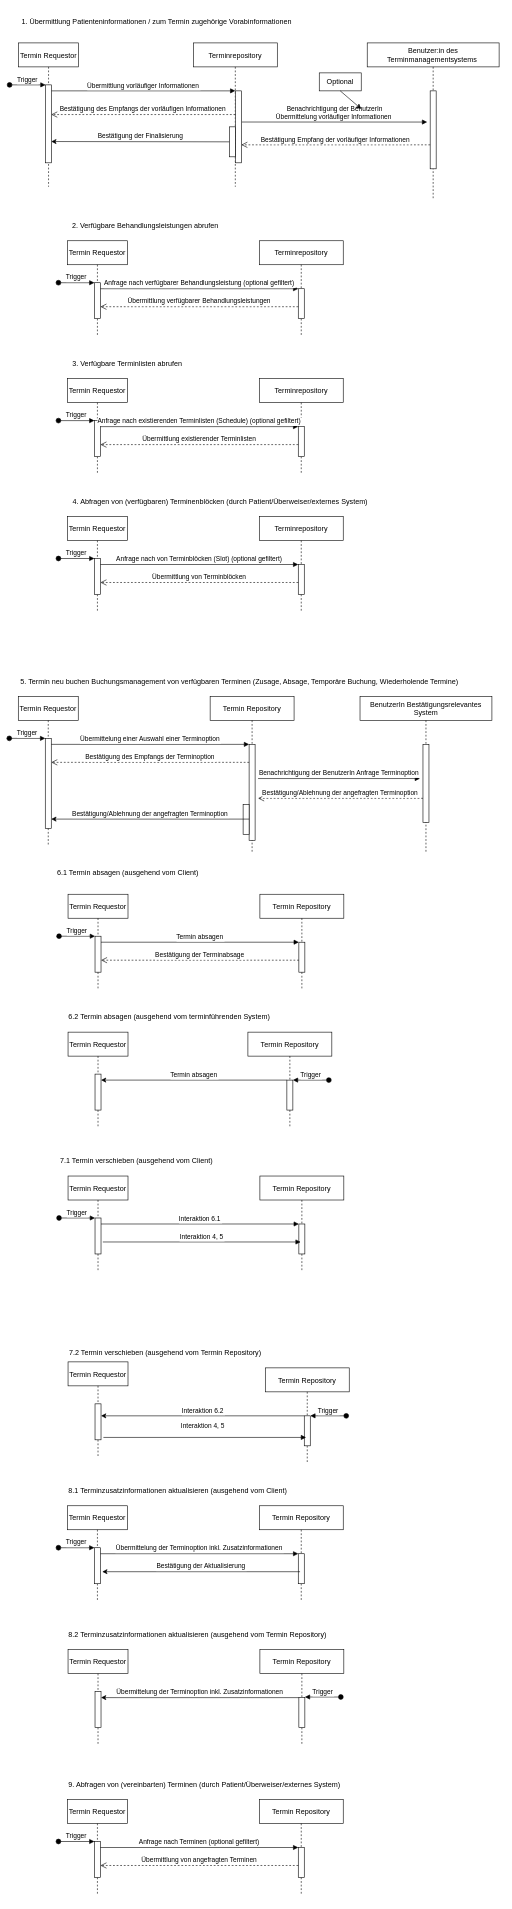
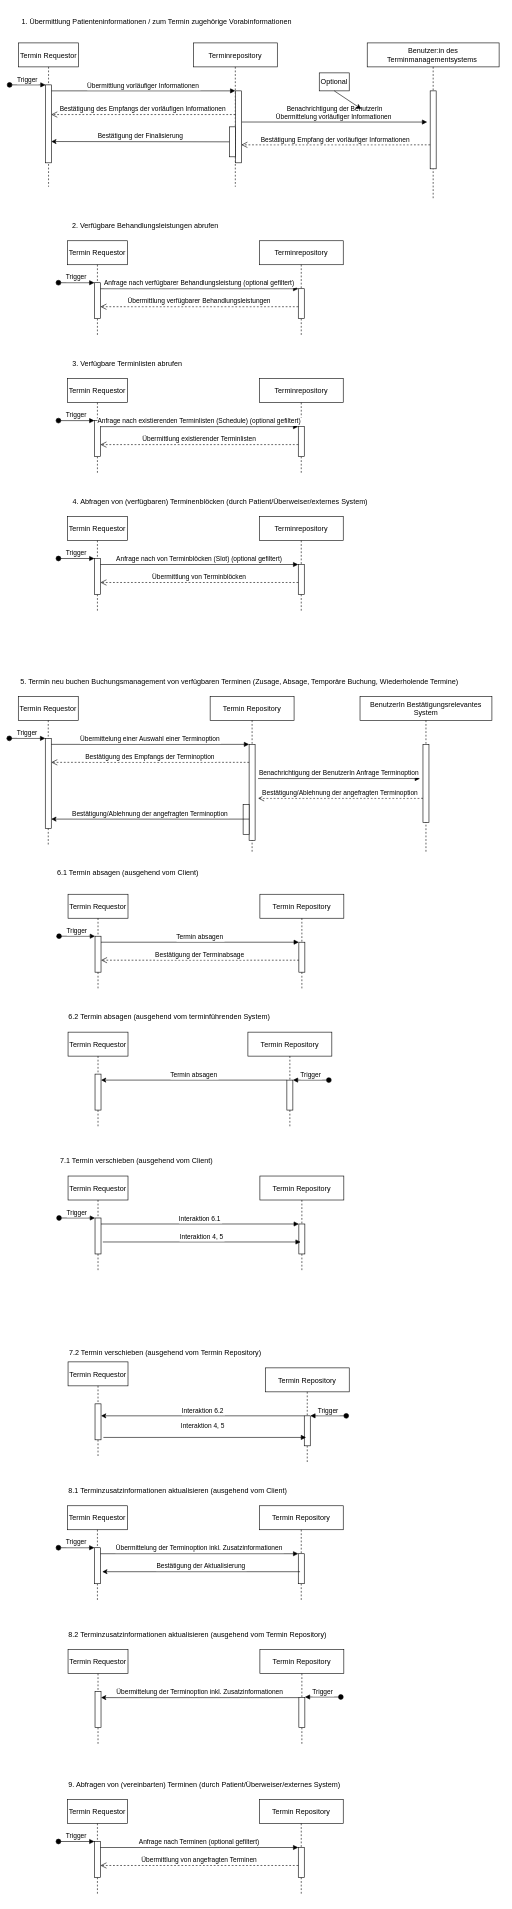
node "Optional": size 42x18 -> 30x18
